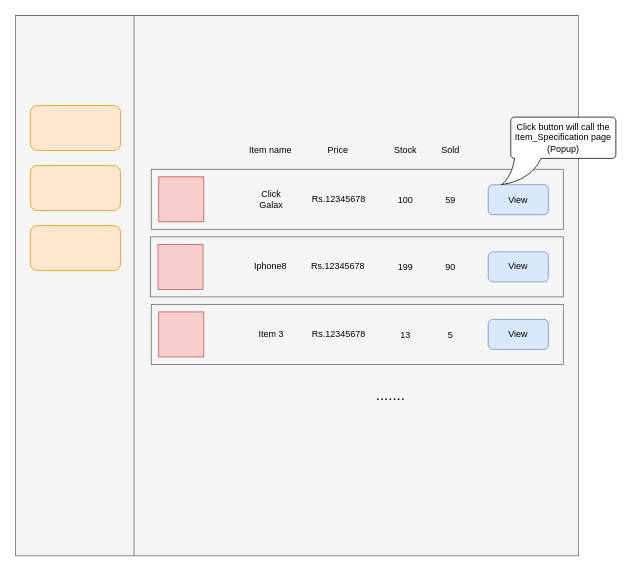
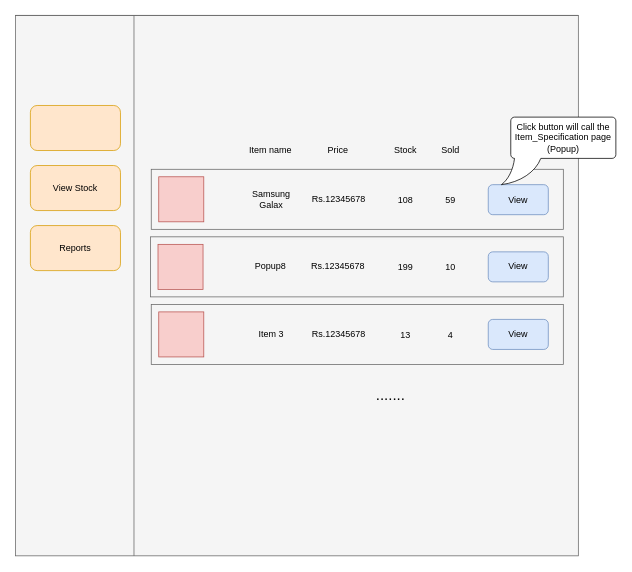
node "View Stock": added
node "Click Galax": label "Click Galax" -> "Samsung Galax"
node "100": label "100" -> "108"
node "Reports": added
node "Iphone8": label "Iphone8" -> "Popup8"
node "90": label "90" -> "10"
node "5": label "5" -> "4"
